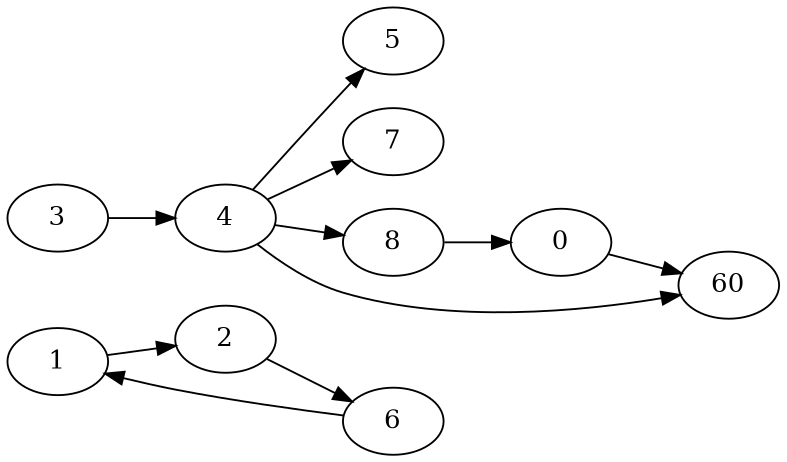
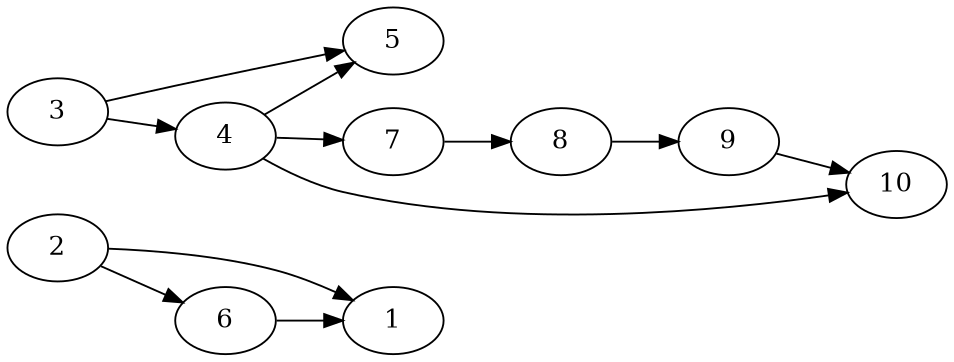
edge "3" -> "5": added
edge "4" -> "8": now "7" -> "8"
node "0": label "0" -> "9"
node "60": label "60" -> "10"
edge "1" -> "2": reversed
